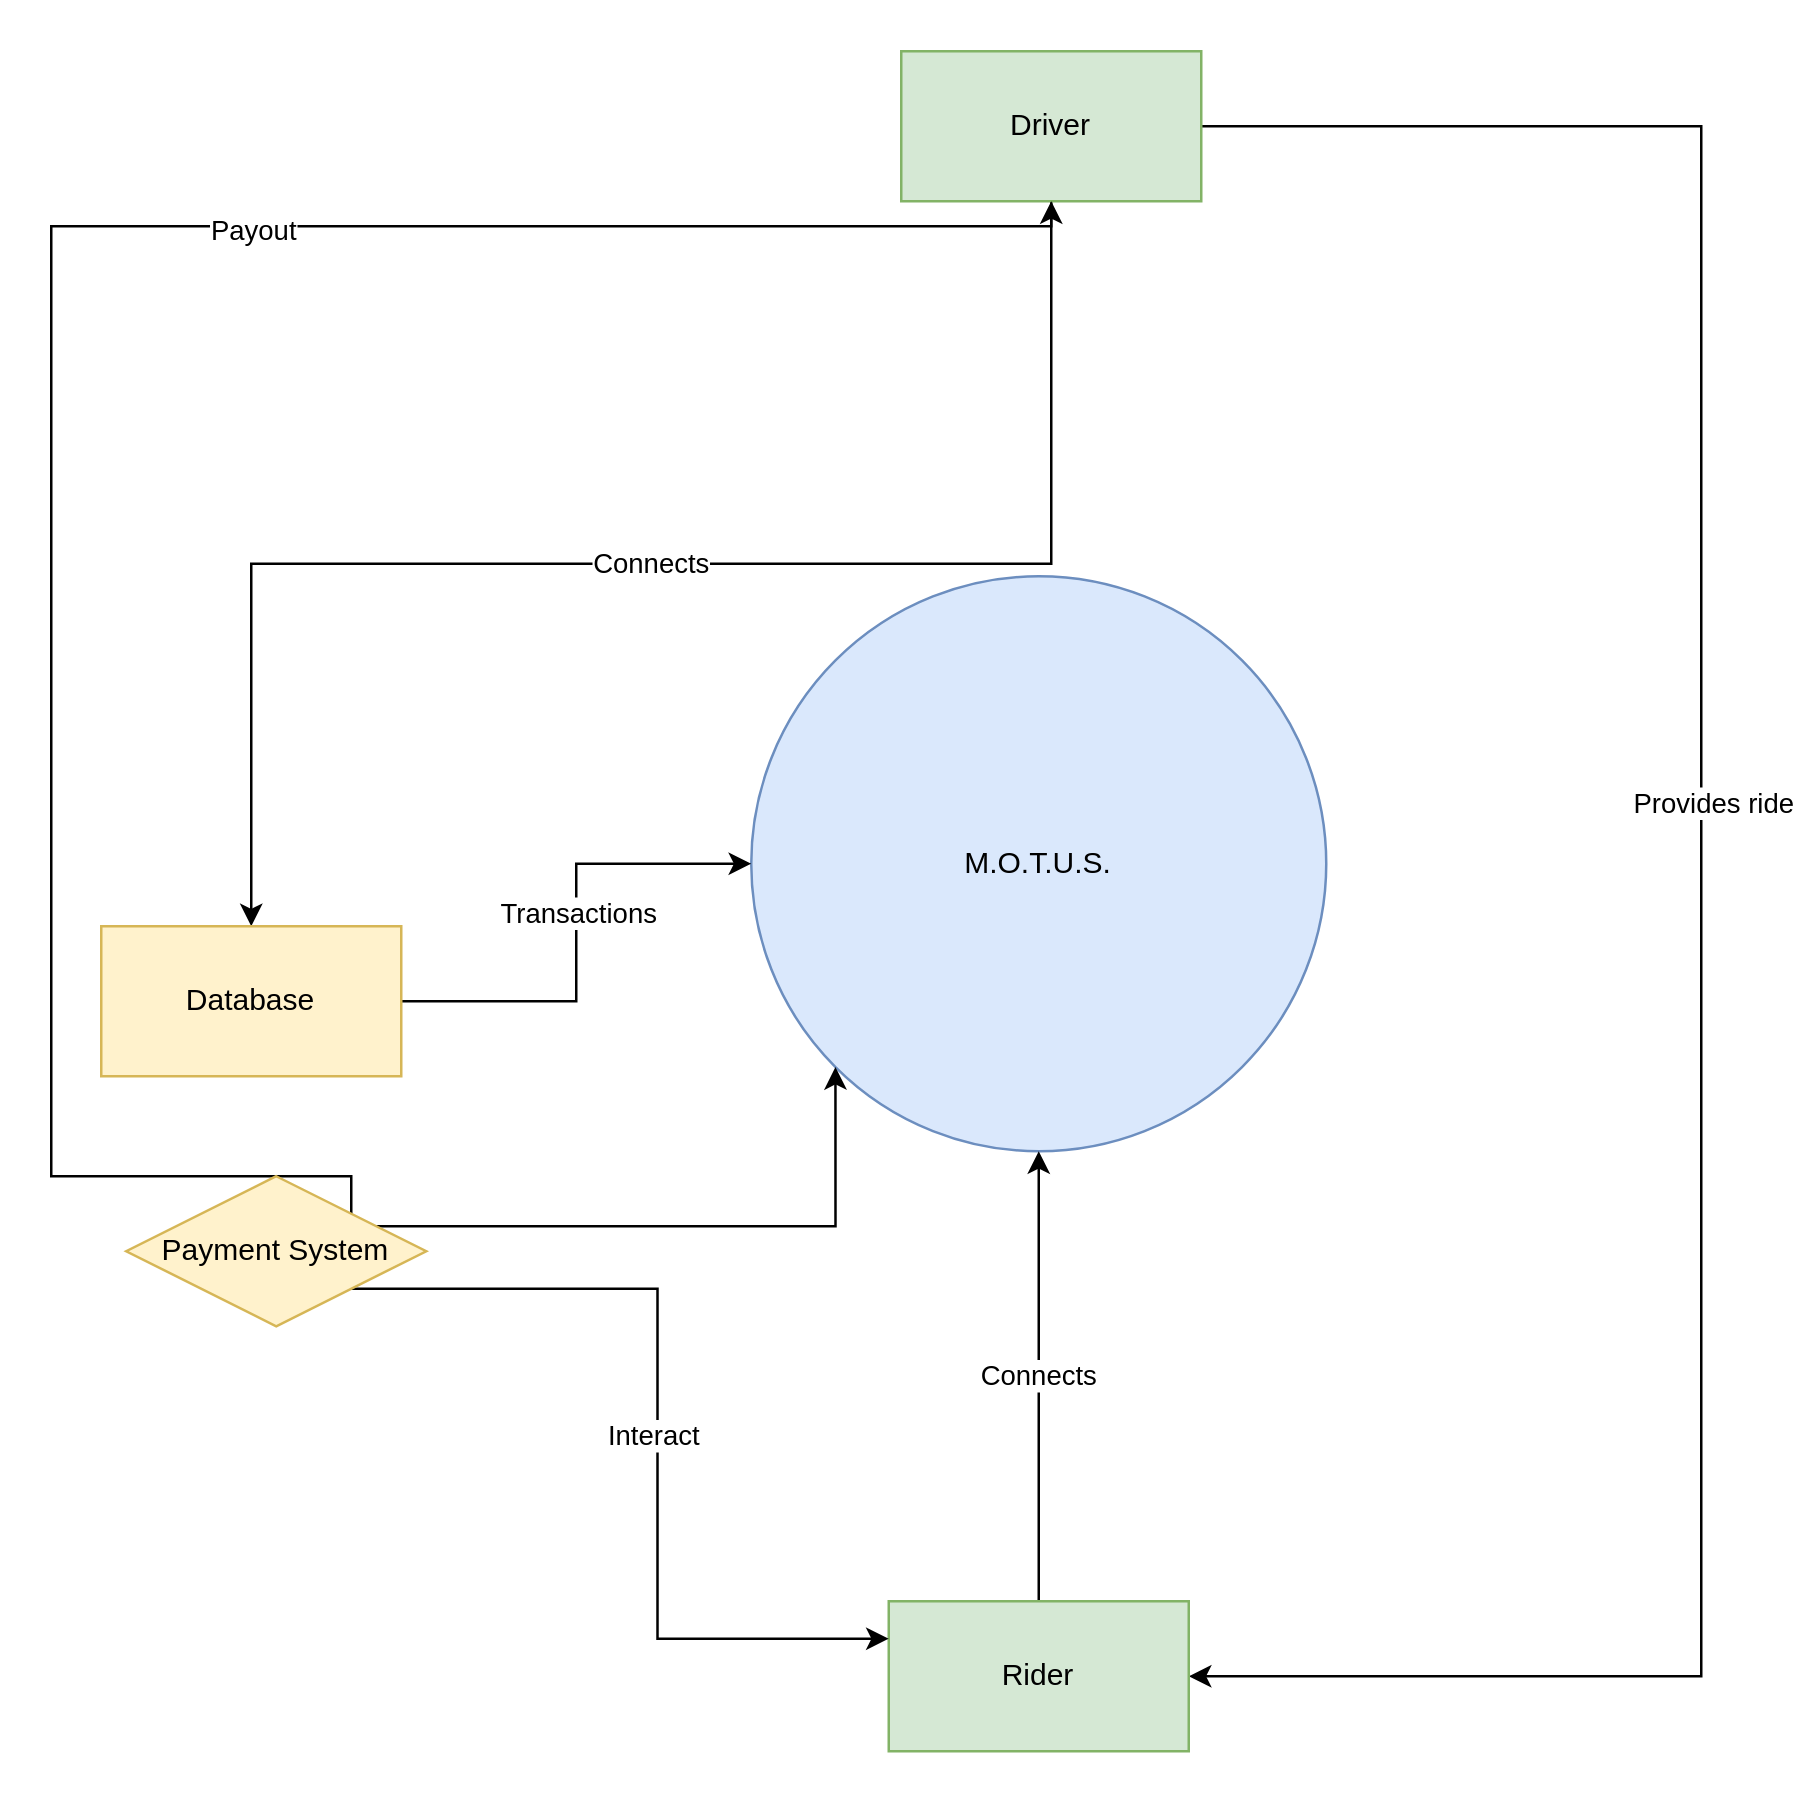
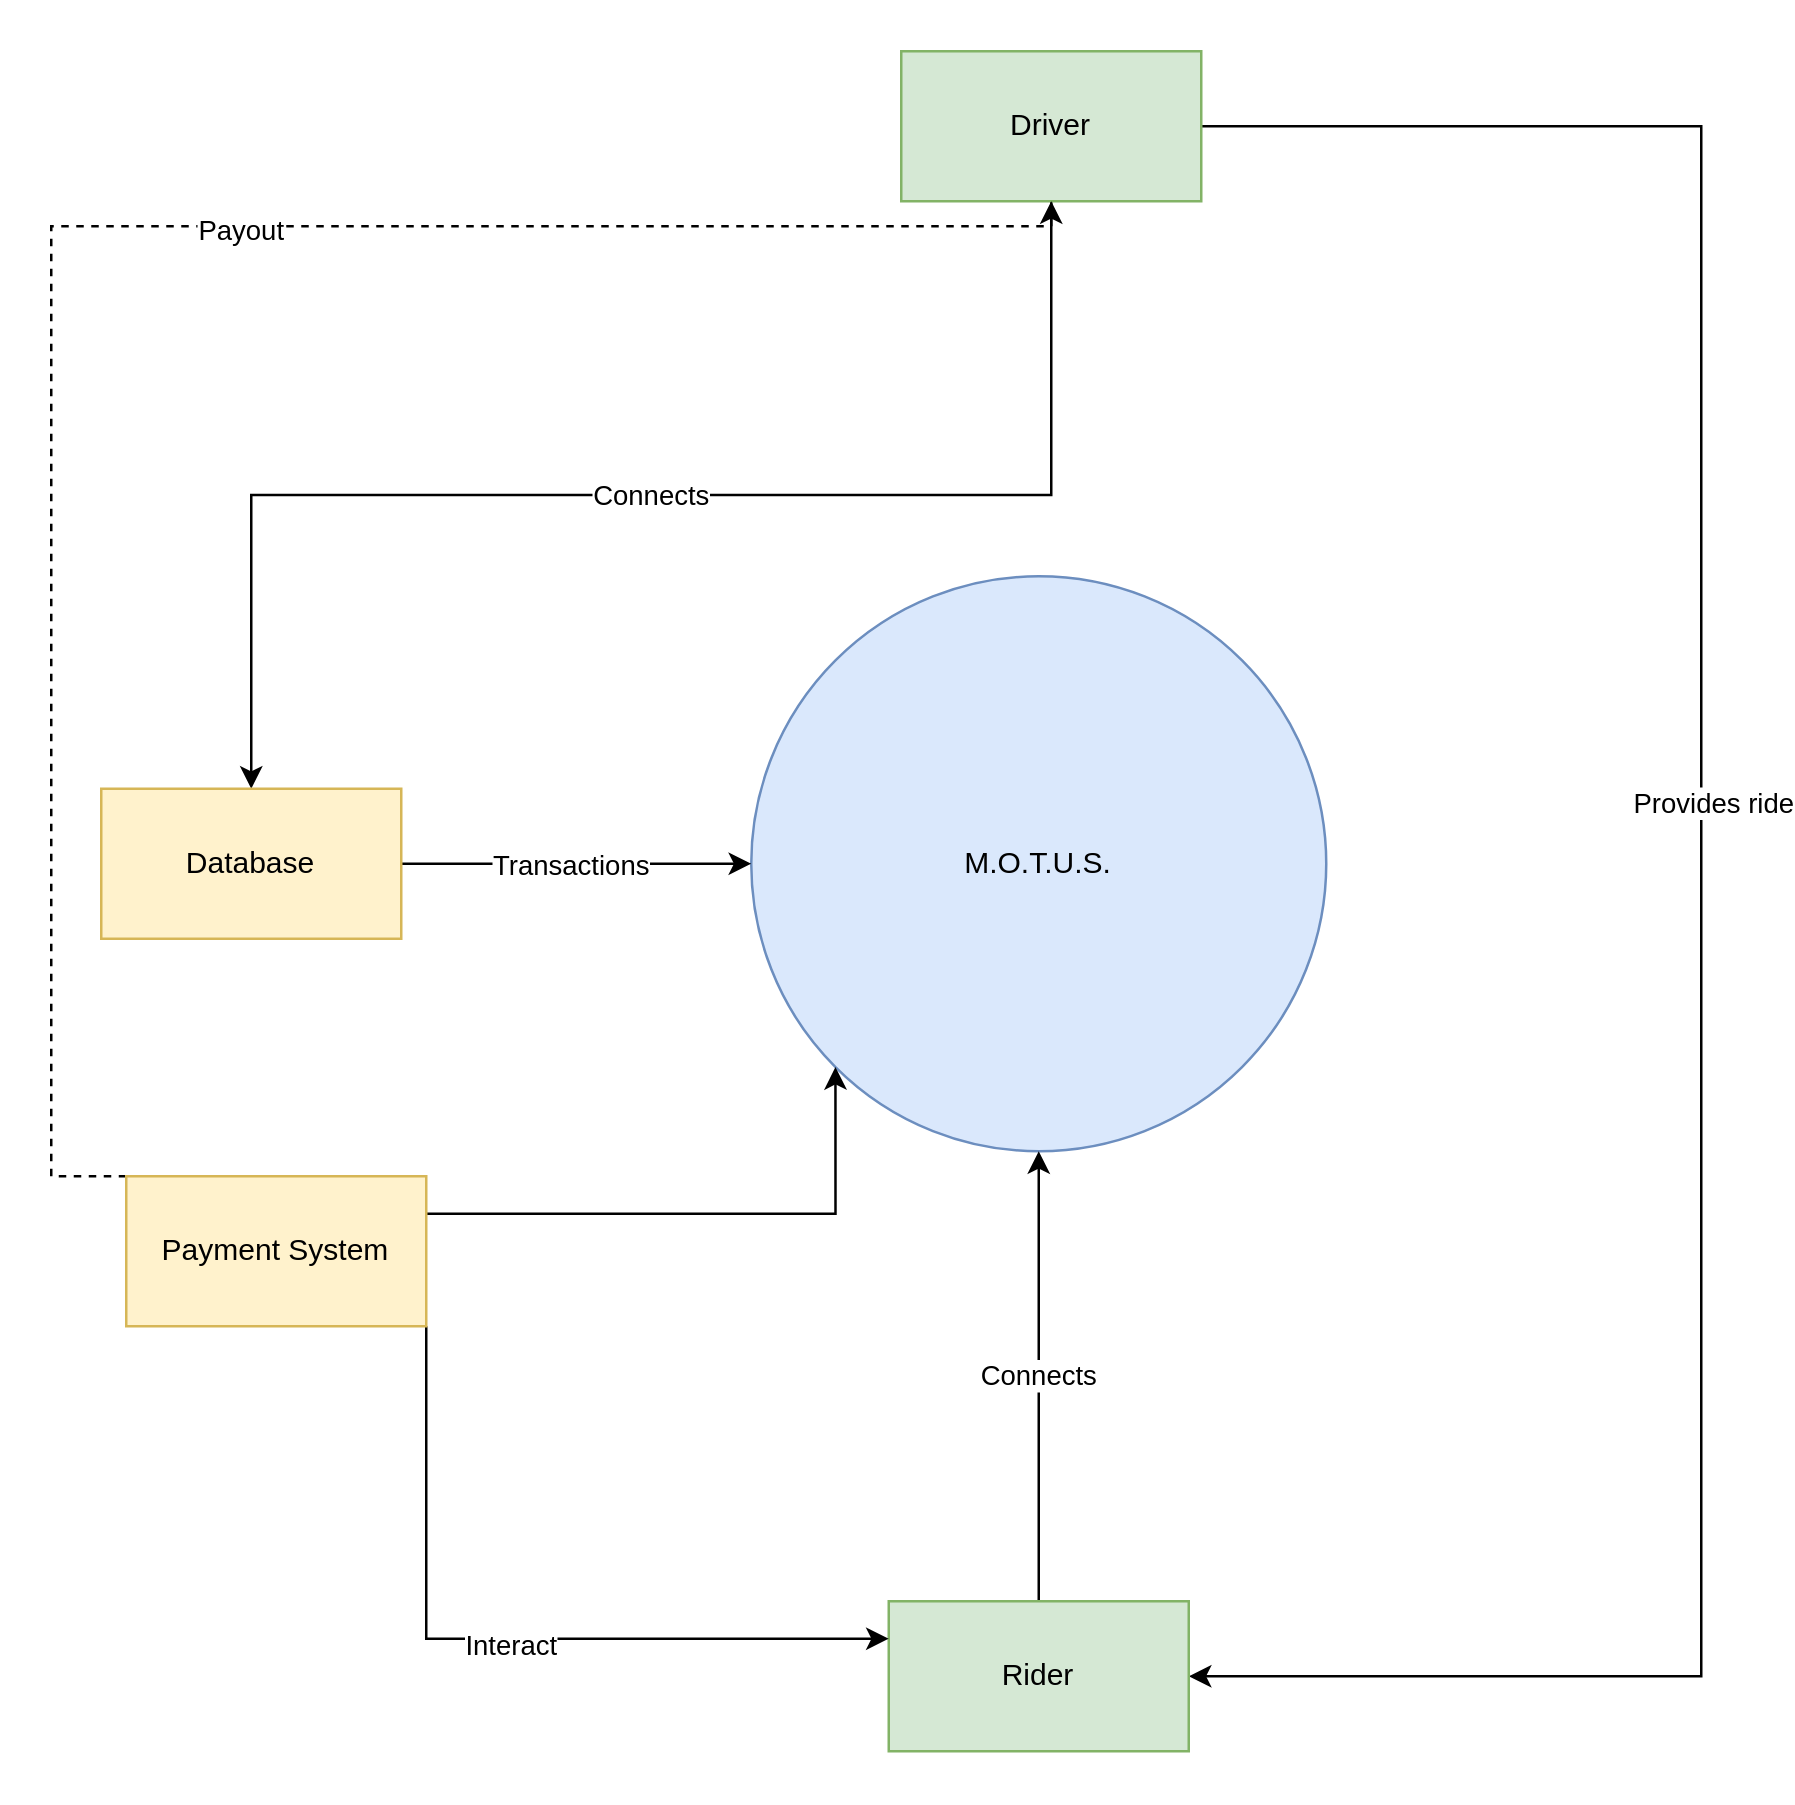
edge "Payment System" -> "Driver": style solid -> dashed
node "Database": moved (251, 1001) -> (251, 864)
node "Payment System": shape diamond -> rectangle
